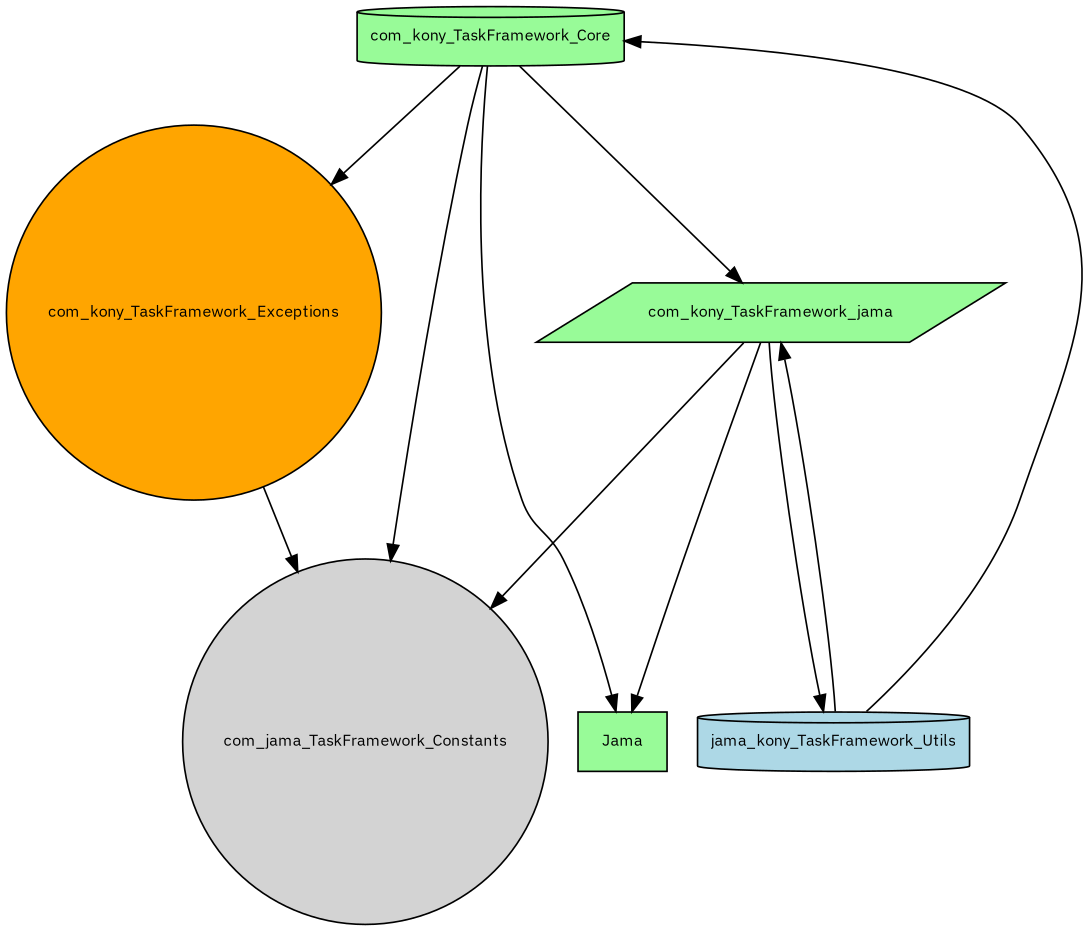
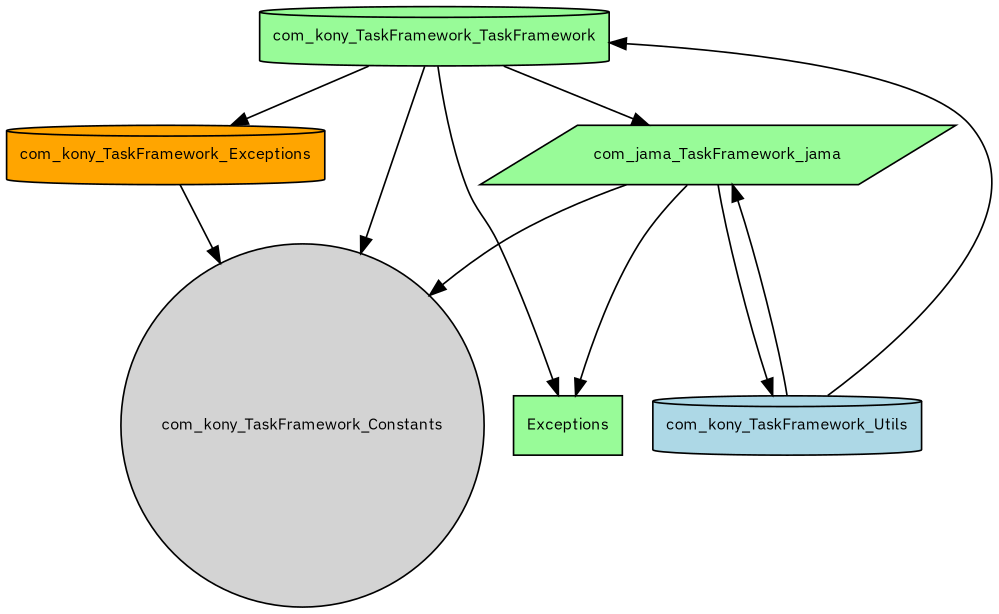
node "com_kony_TaskFramework_Core": label "com_kony_TaskFramework_Core" -> "com_kony_TaskFramework_TaskFramework"
node "com_kony_TaskFramework_Exceptions": shape circle -> cylinder
node "com_kony_TaskFramework_jama": label "com_kony_TaskFramework_jama" -> "com_jama_TaskFramework_jama"
node "com_jama_TaskFramework_Constants": label "com_jama_TaskFramework_Constants" -> "com_kony_TaskFramework_Constants"
node "Jama": label "Jama" -> "Exceptions"
node "jama_kony_TaskFramework_Utils": label "jama_kony_TaskFramework_Utils" -> "com_kony_TaskFramework_Utils"
